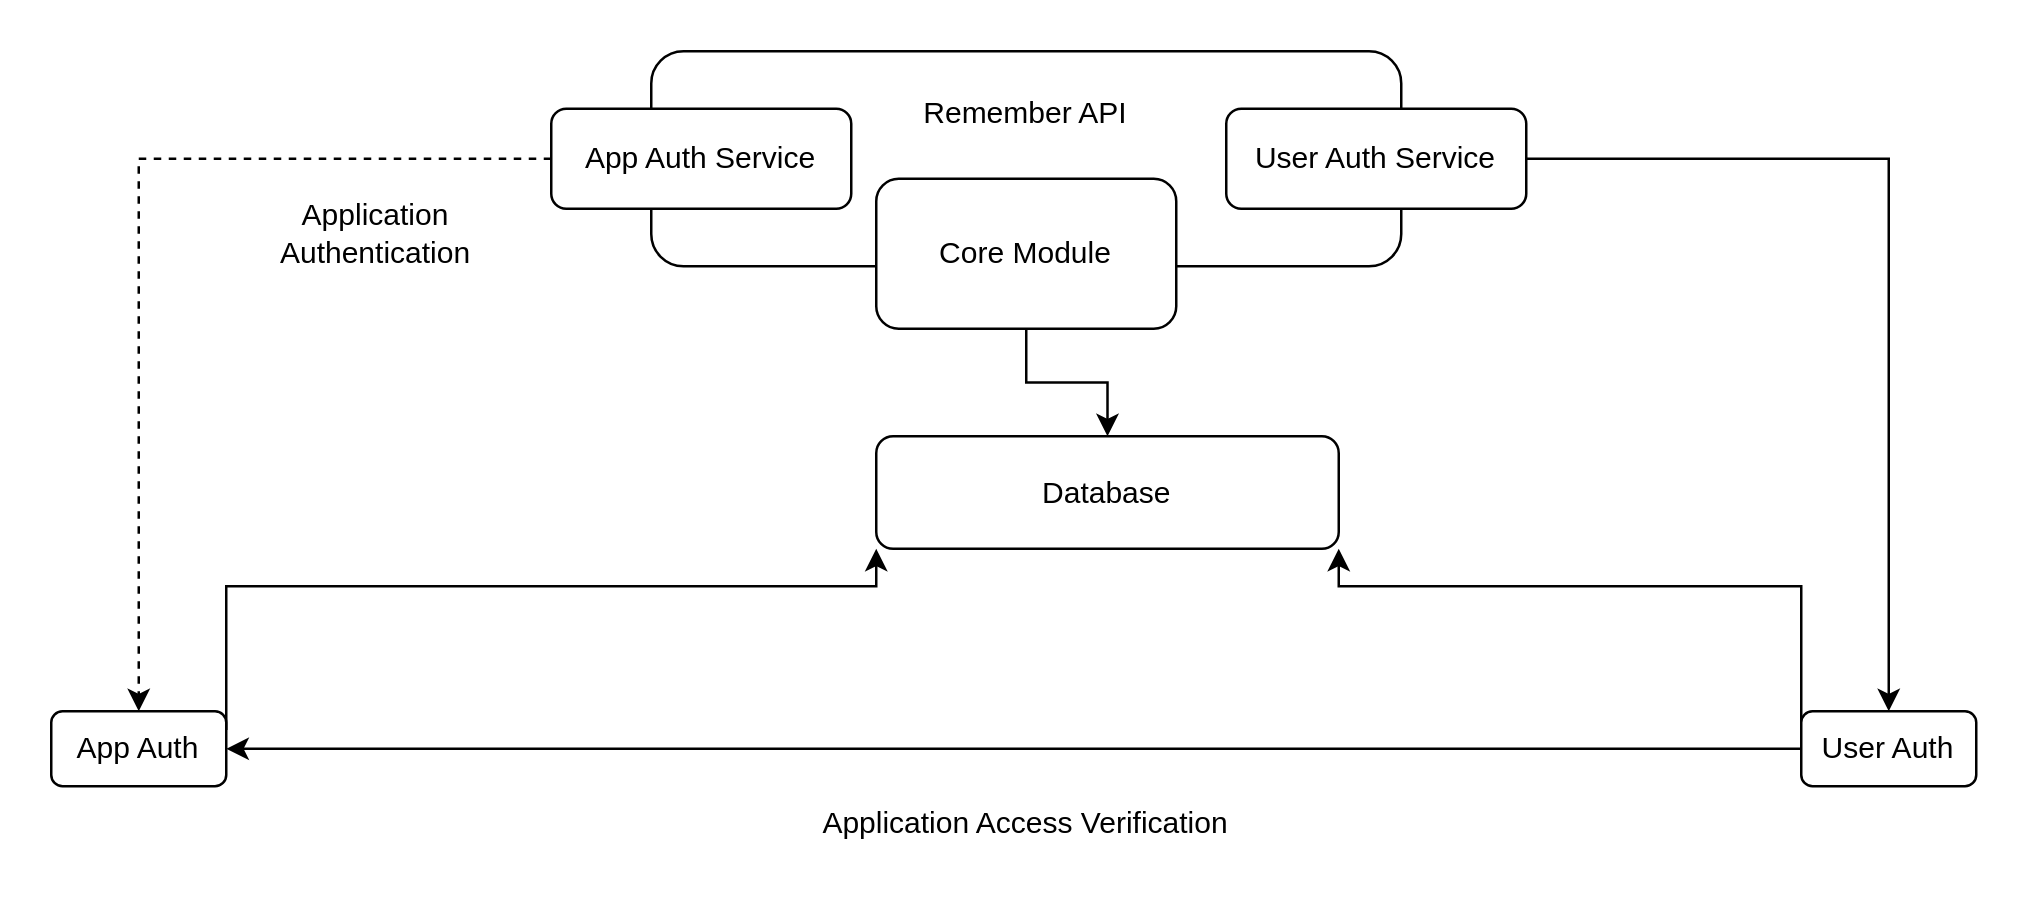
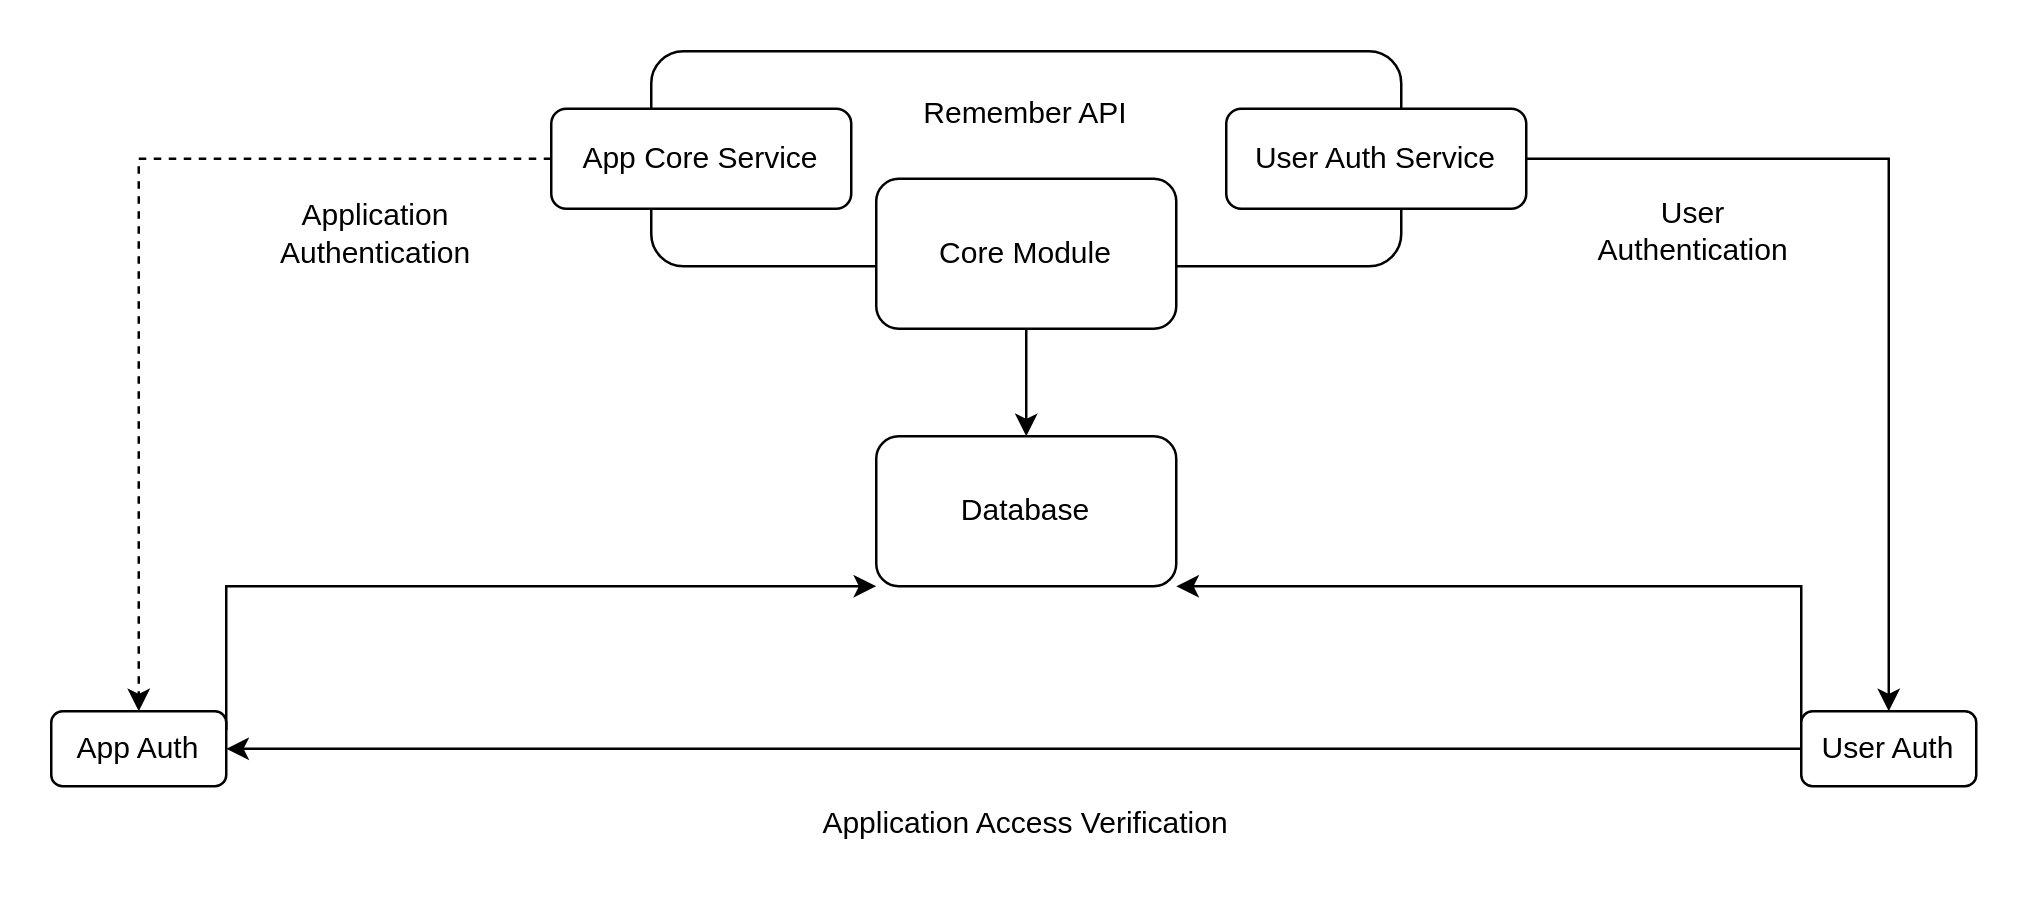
node "App Auth Service": label "App Auth Service" -> "App Core Service"
node "User Authentication": added
node "Database": size 463x113 -> 300x150
